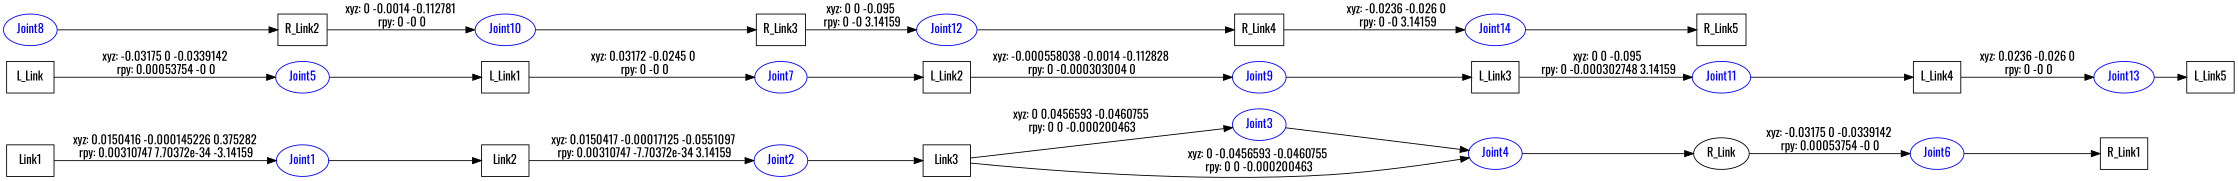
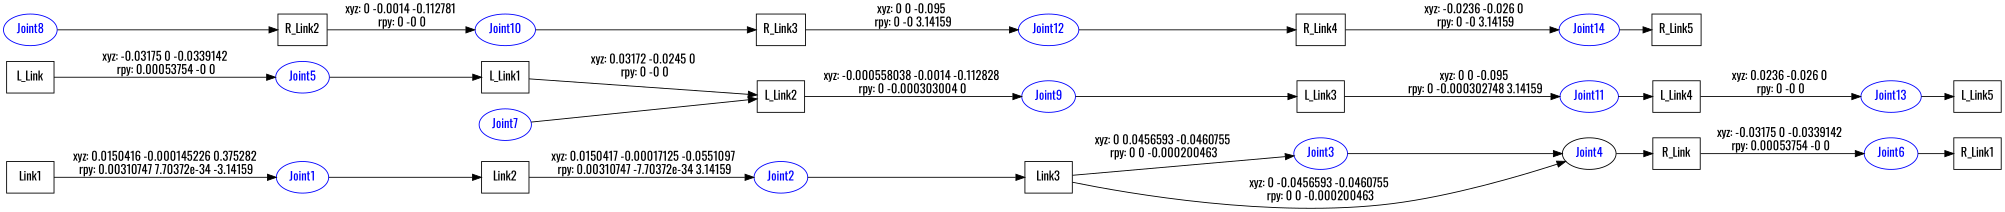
edge "L_Link1" -> "Joint7": now "L_Link1" -> "L_Link2"
node "Joint4": color blue -> black
node "R_Link": shape ellipse -> box
